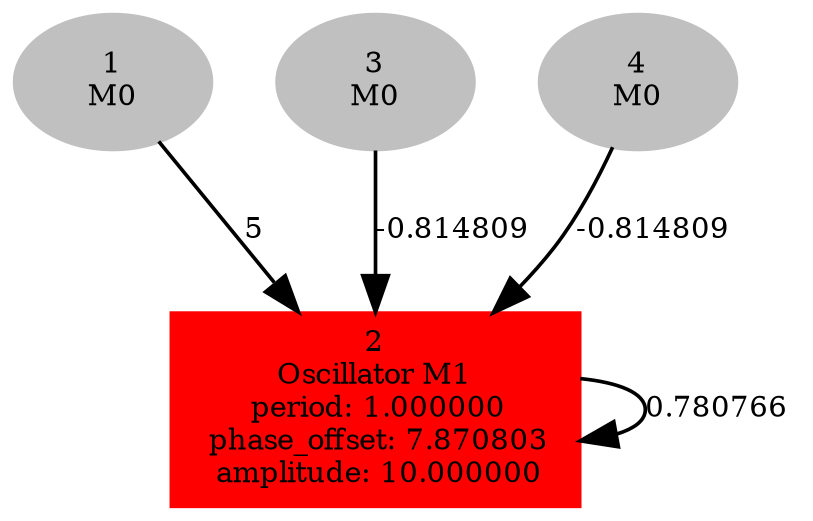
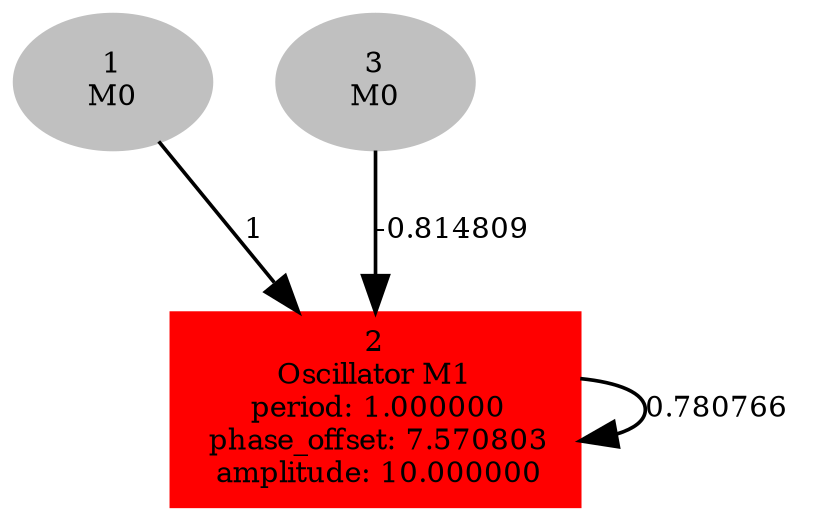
node "4": removed
edge "1" -> "2": label "5 " -> "1 "
node "2": text "phase_offset: 7.870803" -> "phase_offset: 7.570803"
